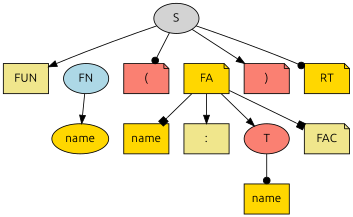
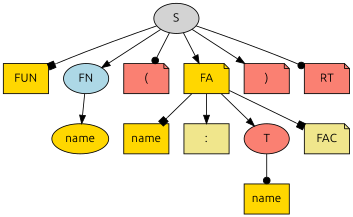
edge "S" -> "FUN": arrowhead normal -> box
edge "S" -> "FA": added
edge "S" -> "FN": added
node "FUN": fillcolor khaki -> gold
node "RT": fillcolor gold -> salmon
